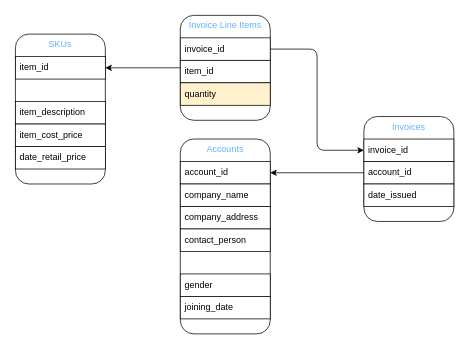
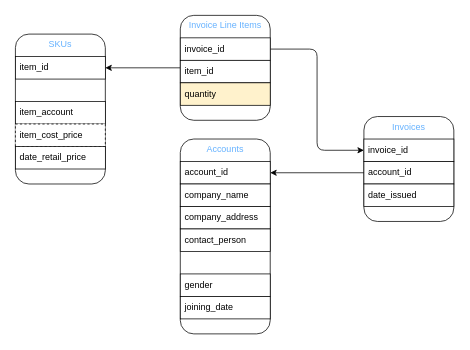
node "item_description": label "item_description" -> "item_account"
node "item_cost_price": style solid -> dashed
